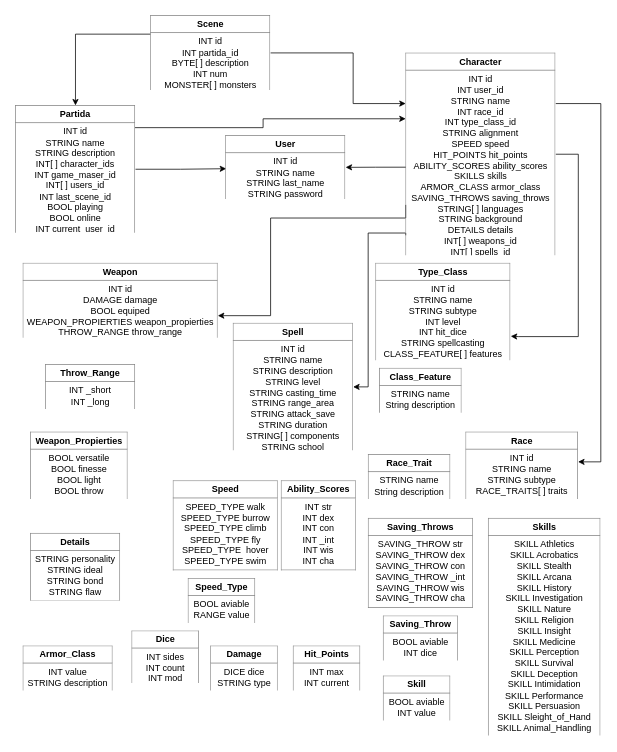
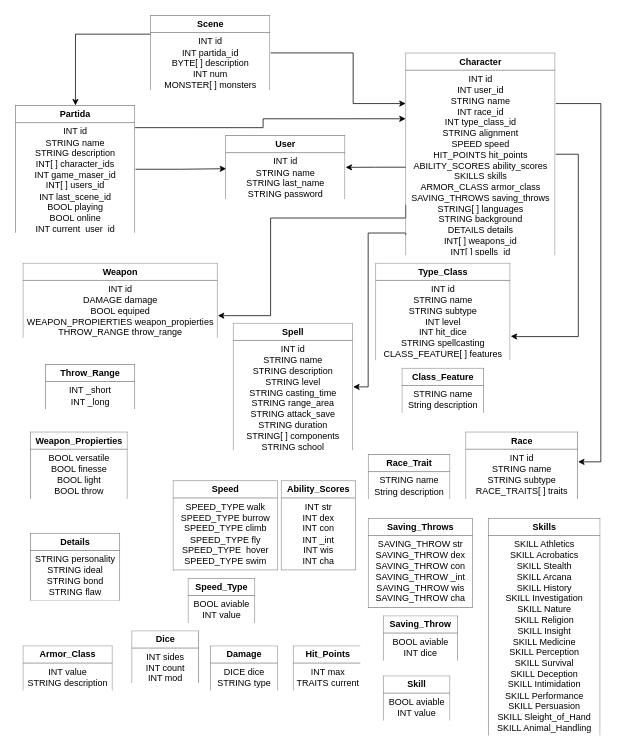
node "Class_Feature STRING name String description": moved (420, 390) -> (443, 390)
node "Speed_Type BOOL aviable RANGE value": label "Speed_Type BOOL aviable RANGE value" -> "Speed_Type BOOL aviable INT value"
node "Hit_Points INT max INT current": label "Hit_Points INT max INT current" -> "Hit_Points INT max TRAITS current"
